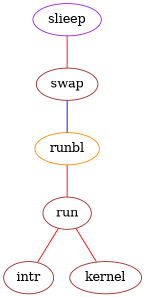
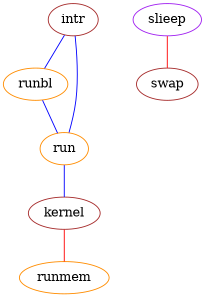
edge "swap" -- "runbl": now "intr" -- "runbl"
edge "runbl" -- "run": color red -> blue
node "run": color brown -> darkorange
edge "run" -- "intr": color red -> blue
edge "run" -- "kernel": color red -> blue
node "runmem": added
